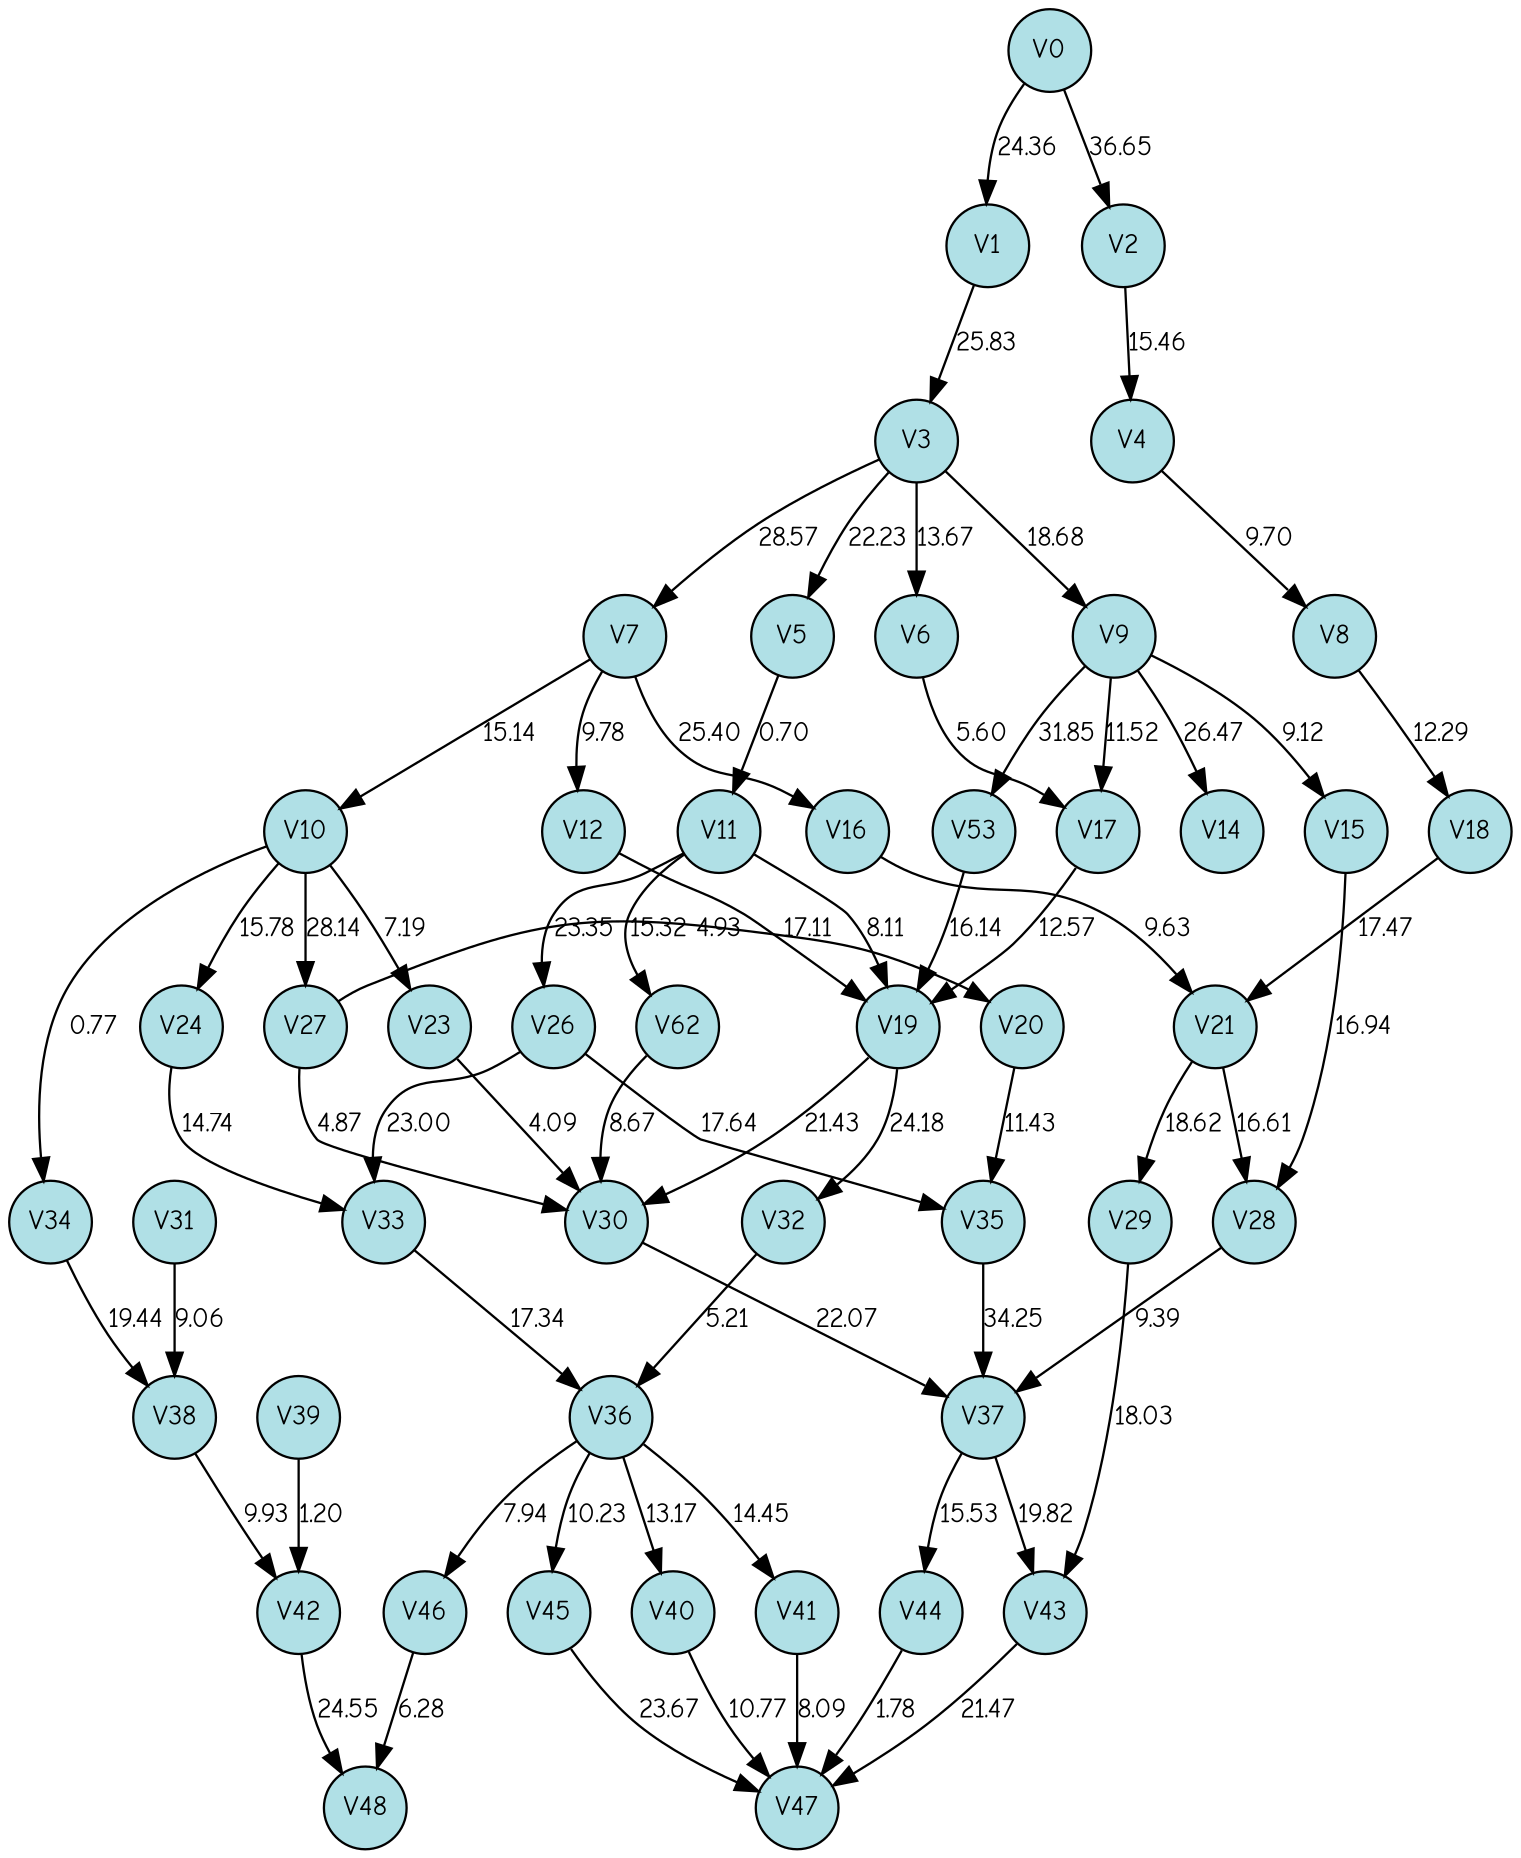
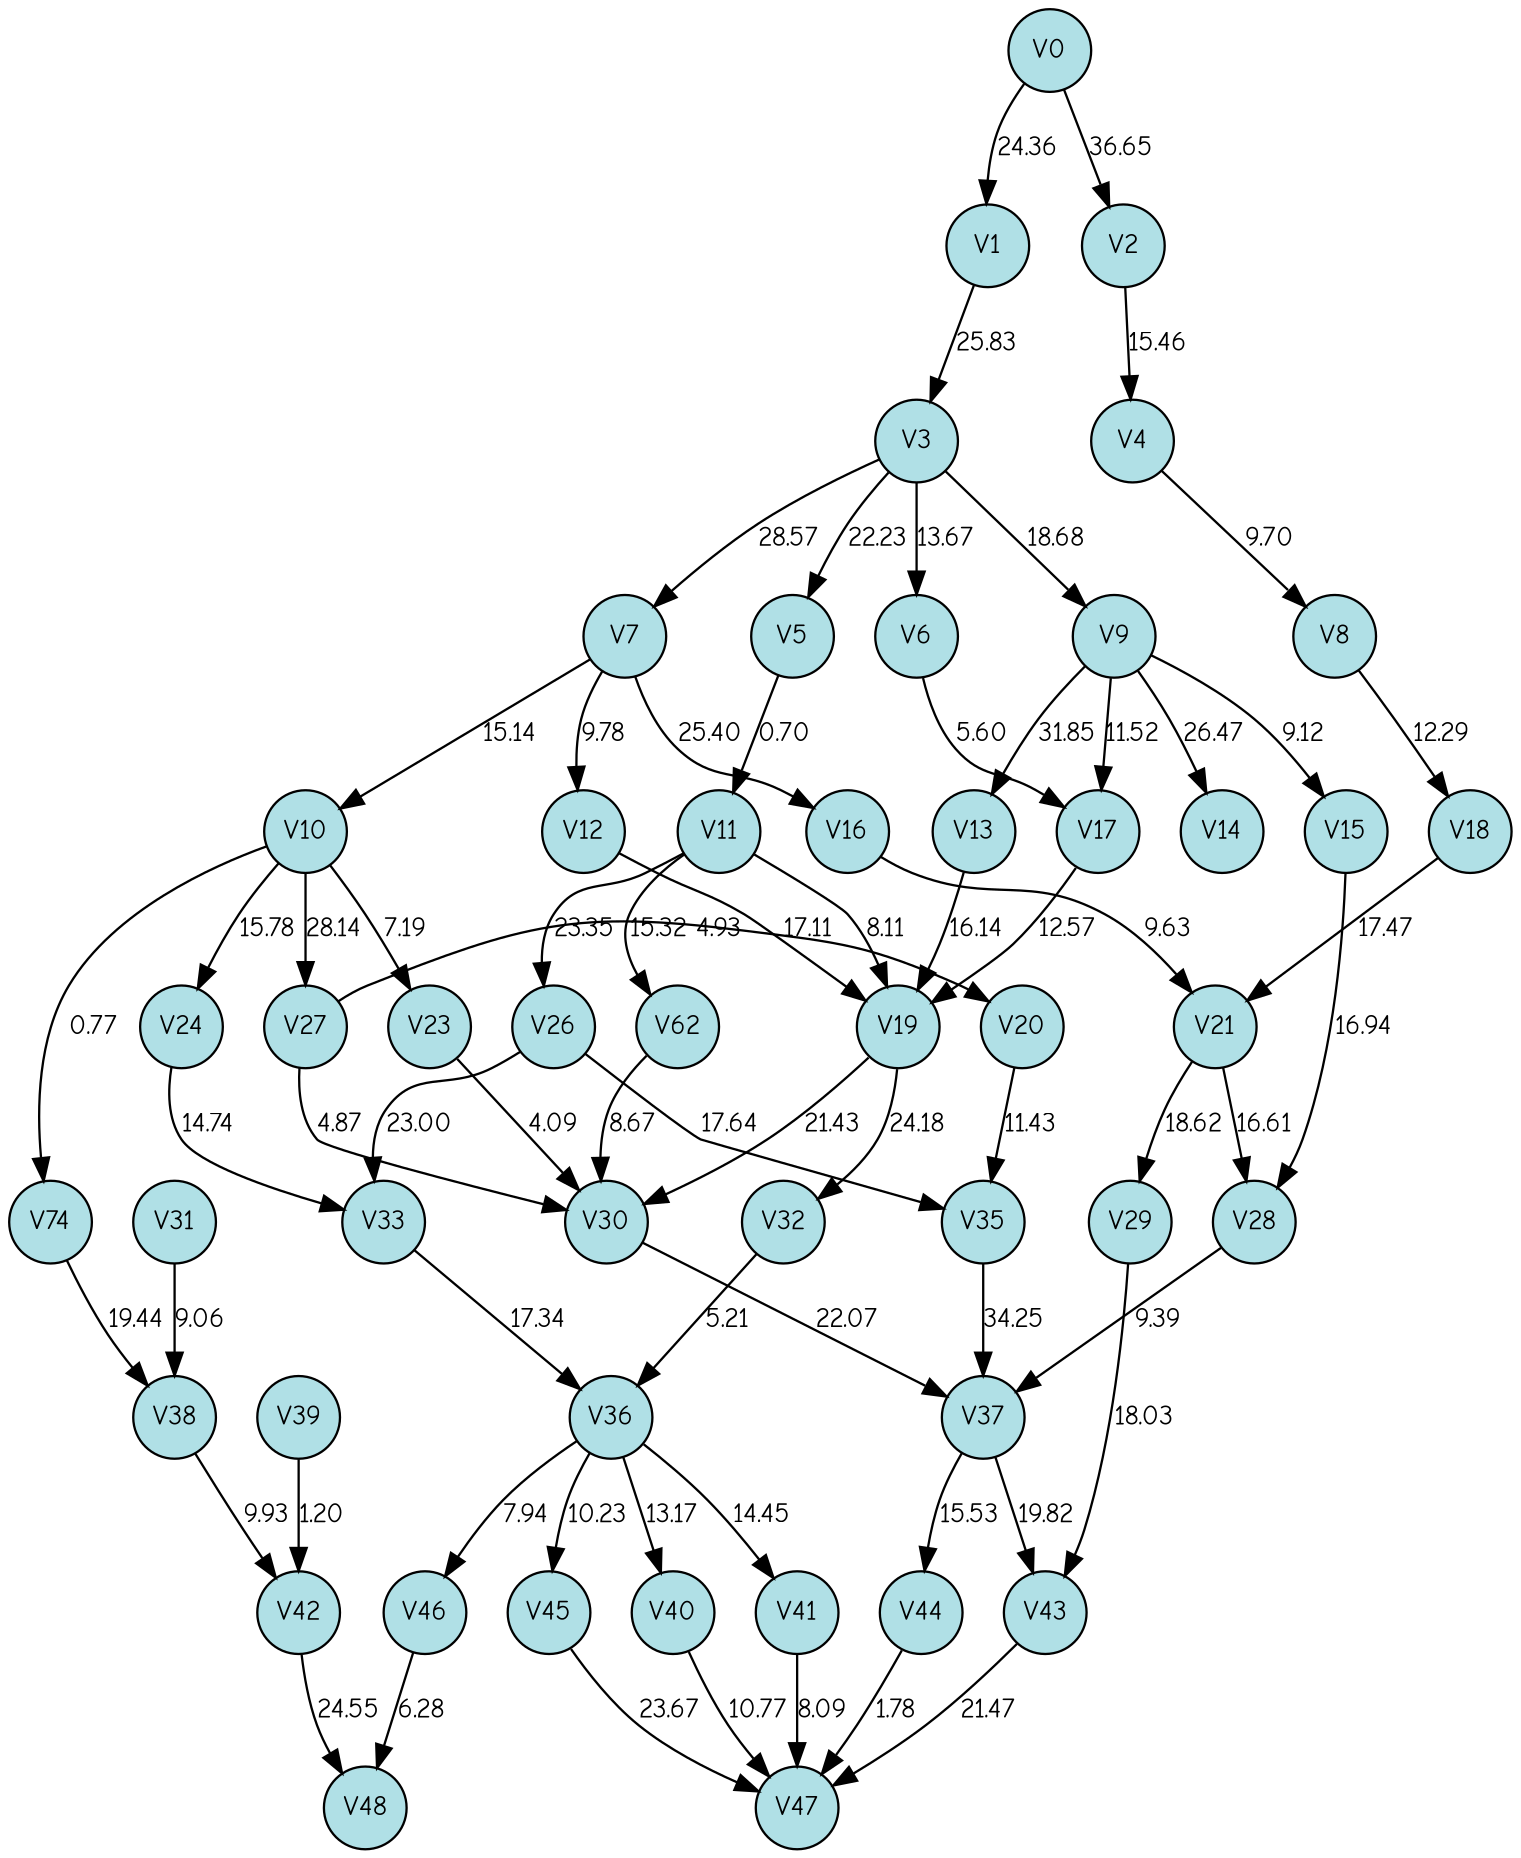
node "V53": label "V53" -> "V13"
node "V34": label "V34" -> "V74"
